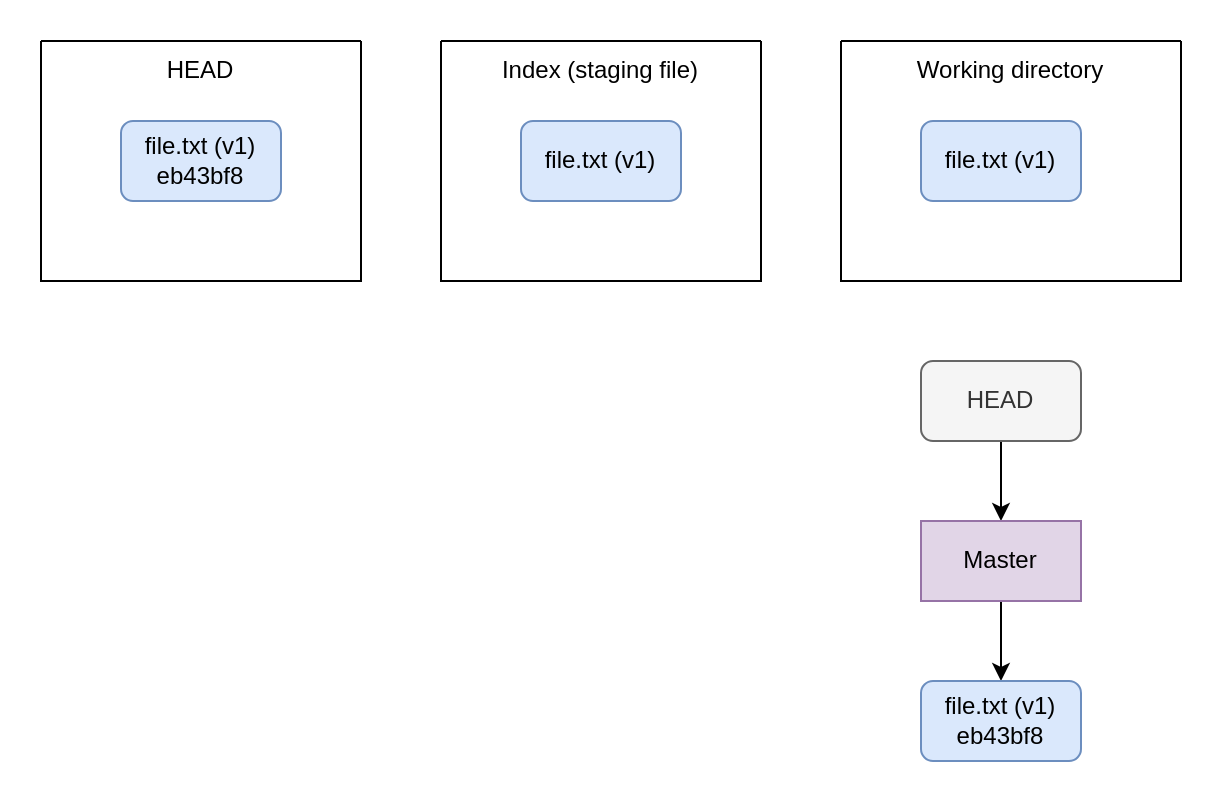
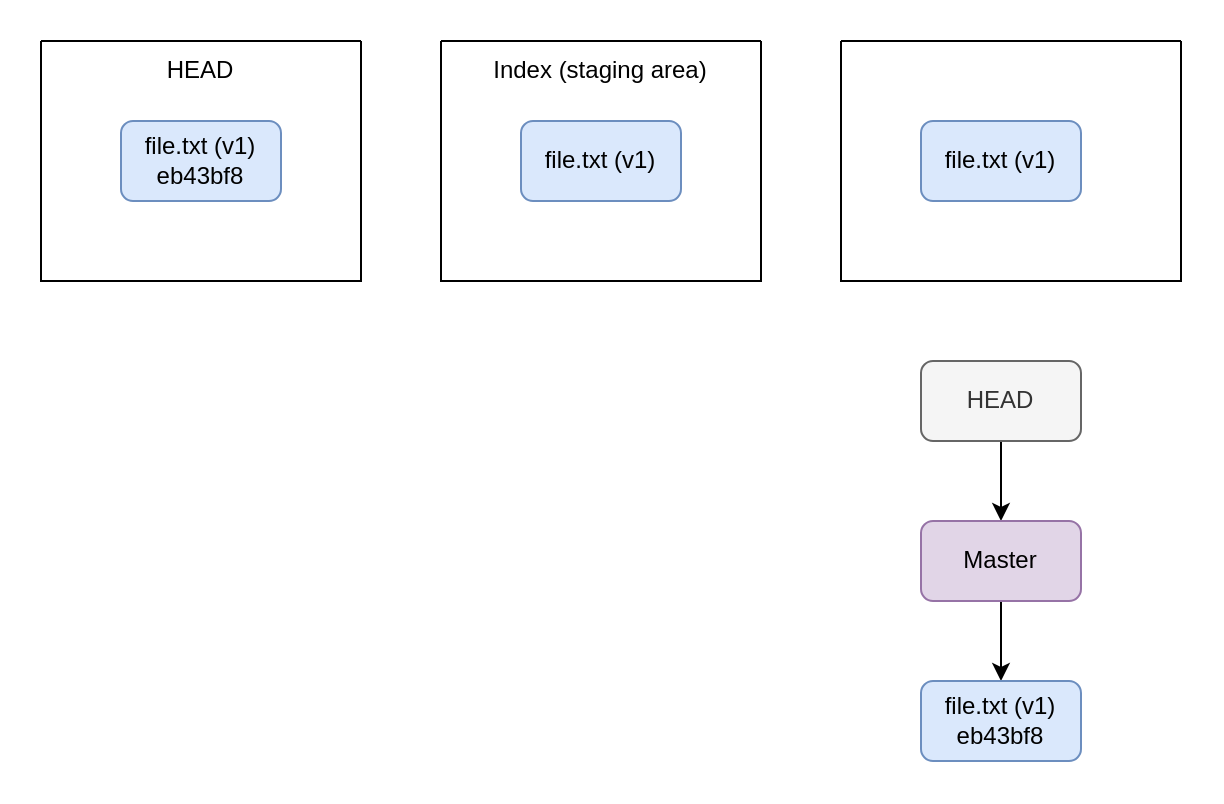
node "Index (staging file)": label "Index (staging file)" -> "Index (staging area)"
node "Working directory": removed
node "Master": shape rectangle -> rounded rectangle
